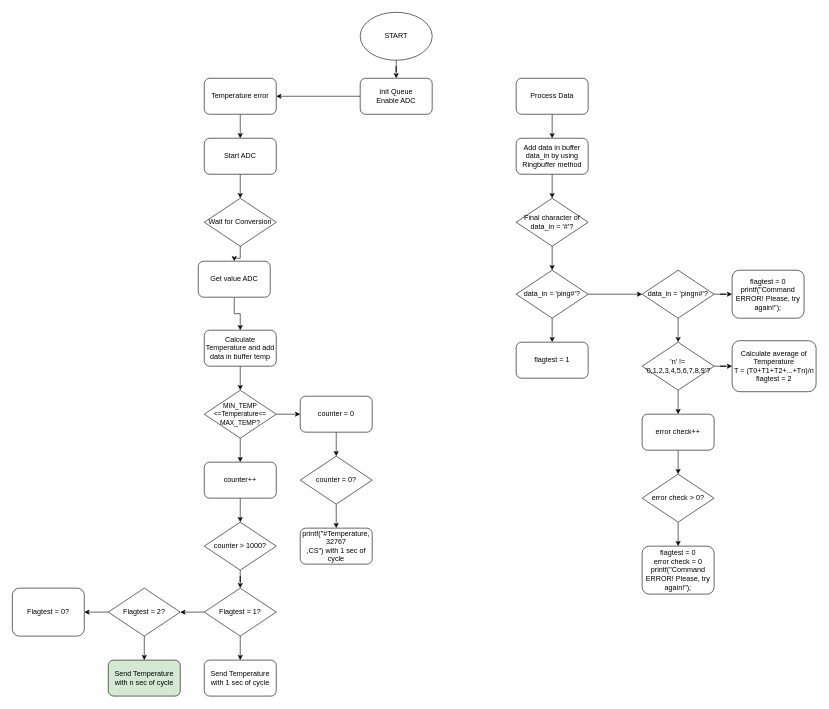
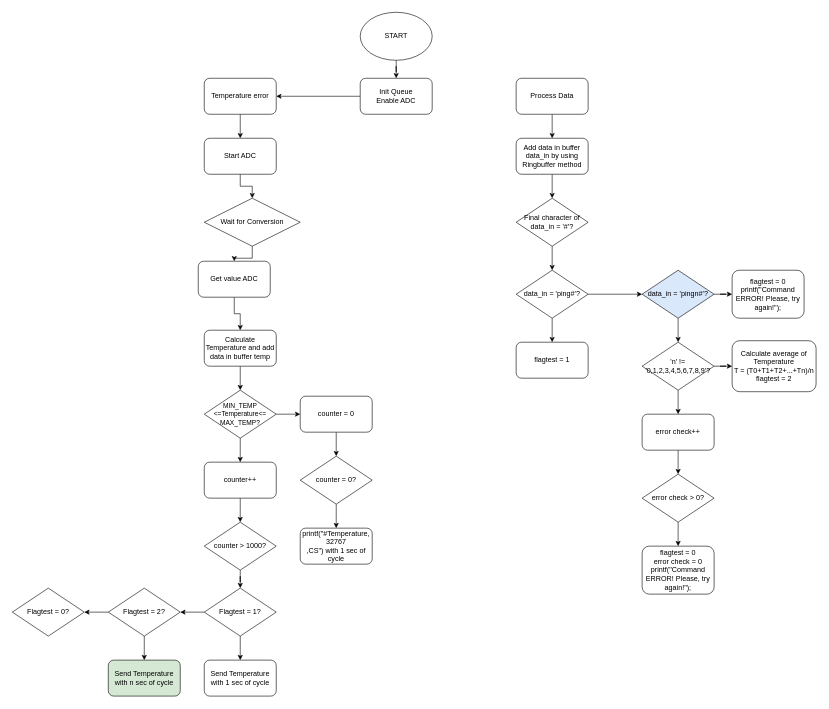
node "Wait for Conversion": size 72x48 -> 96x48
node "data_in = 'pingn#'?": fillcolor #ffffff -> #dae8fc
node "Flagtest = 0?": shape rounded rectangle -> diamond
